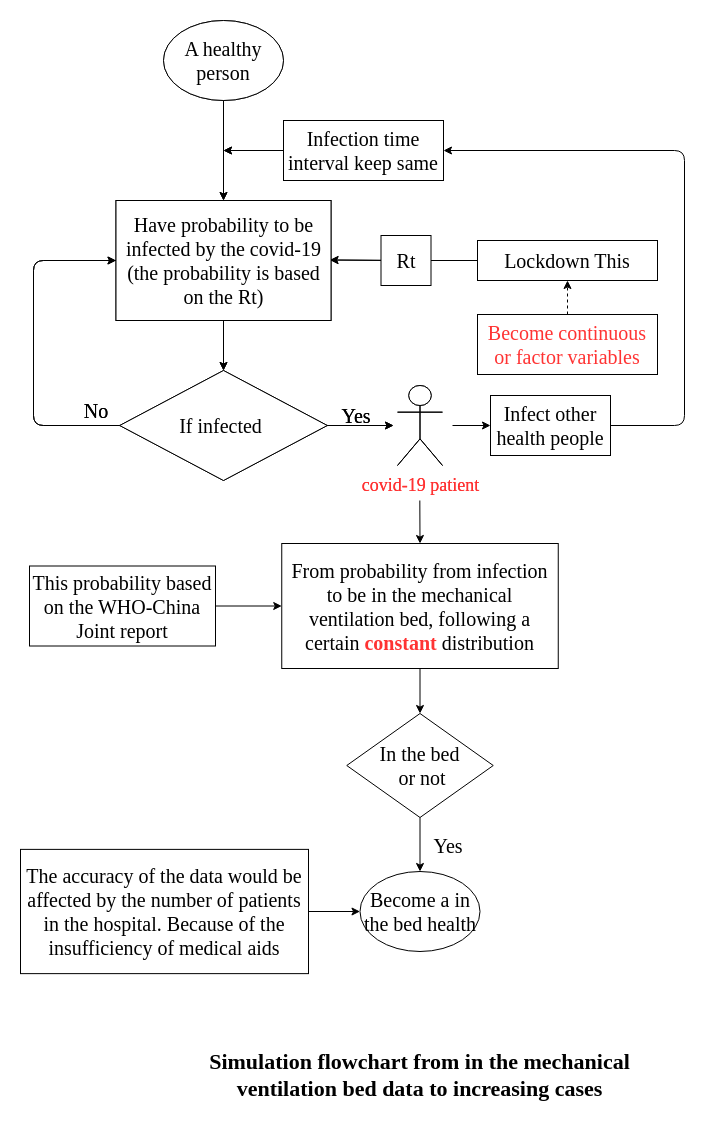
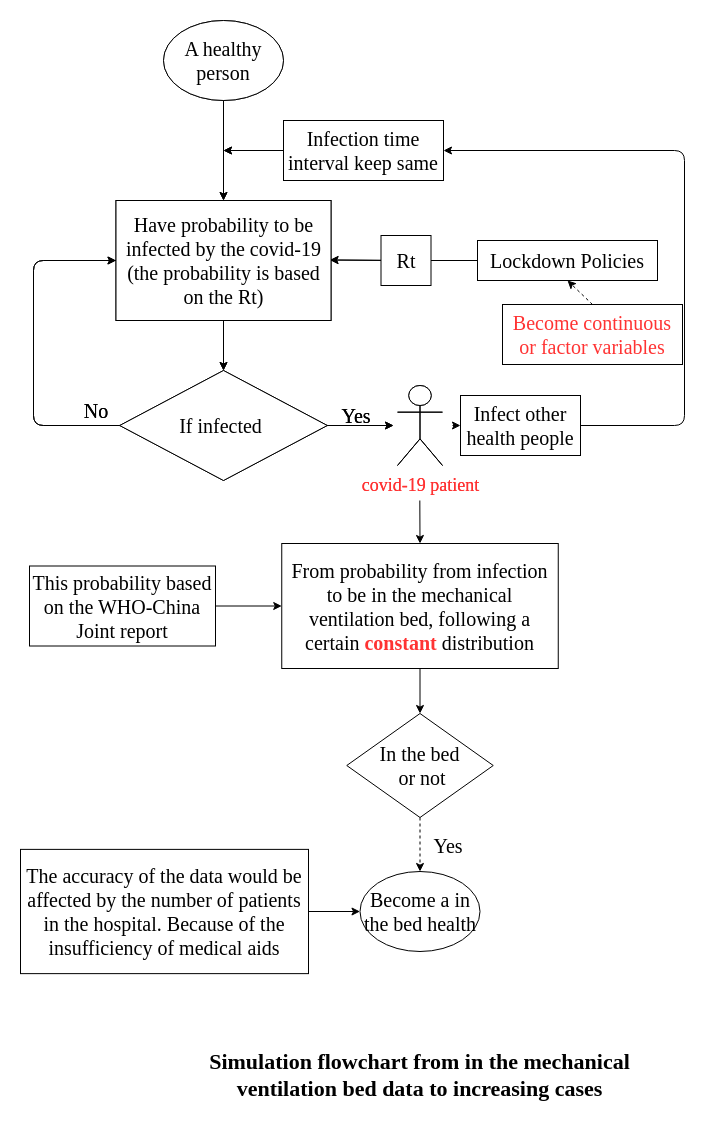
node "Lockdown This": label "Lockdown This" -> "Lockdown Policies"
node "Become continuous or factor variables": moved (568, 345) -> (593, 335)
node "Infect other health people": moved (551, 426) -> (521, 426)
edge "In the bed or not" -> "Become a in the bed health": style solid -> dashed
